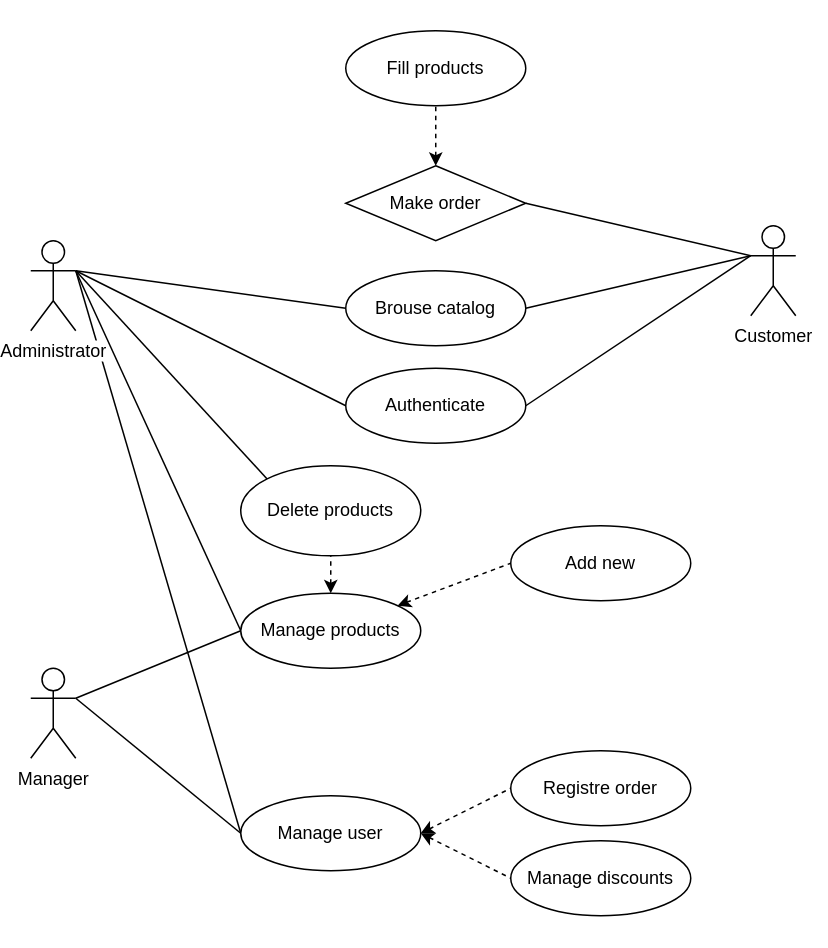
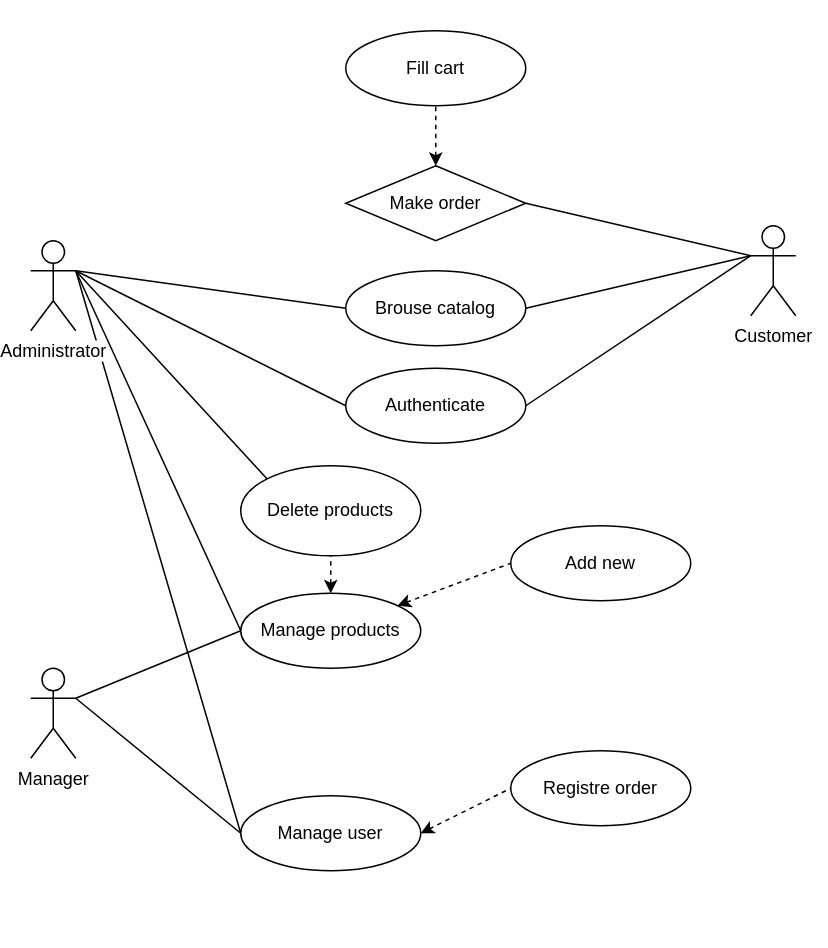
node "Fill products": label "Fill products" -> "Fill cart"
edge "Manage discounts" -> "Manage user": removed
node "Manage discounts": removed
